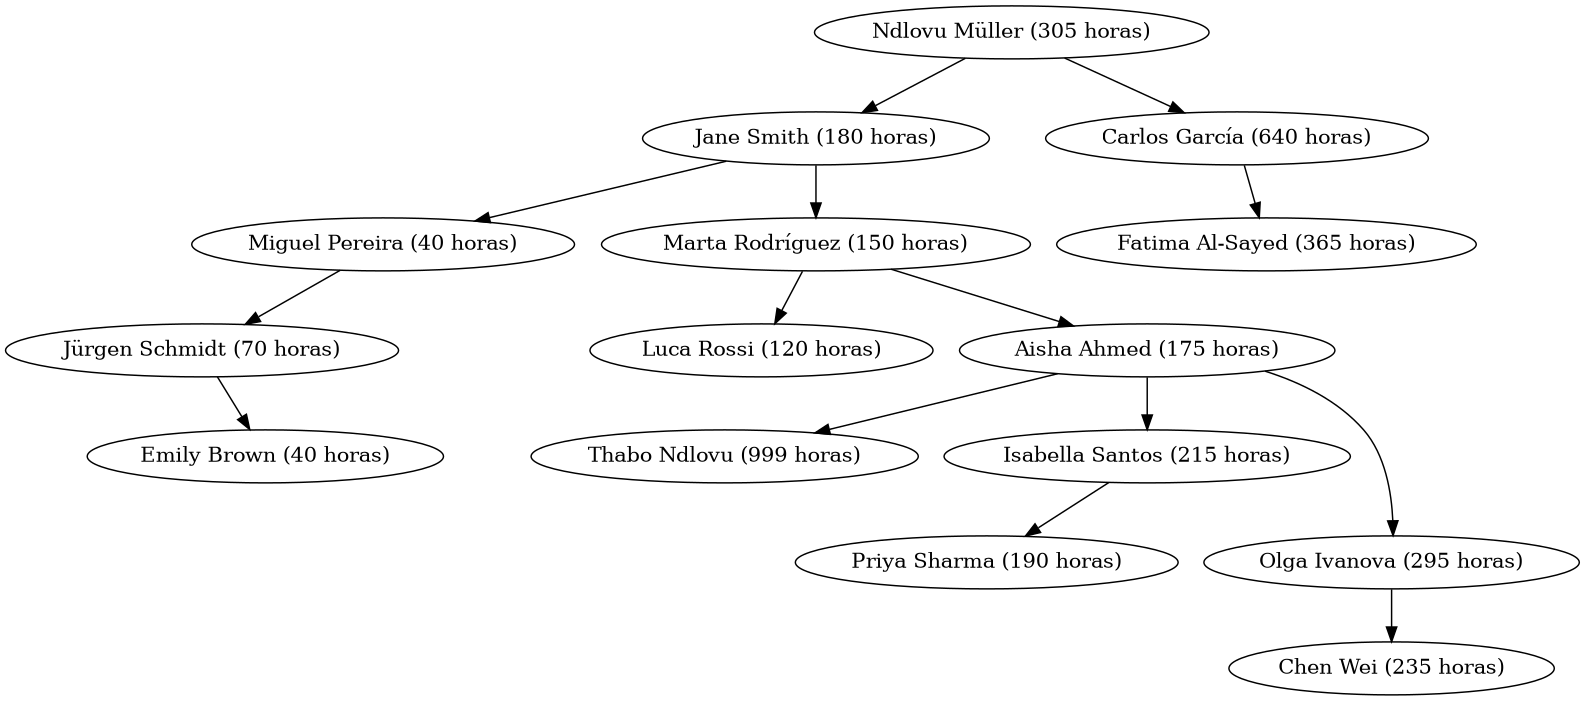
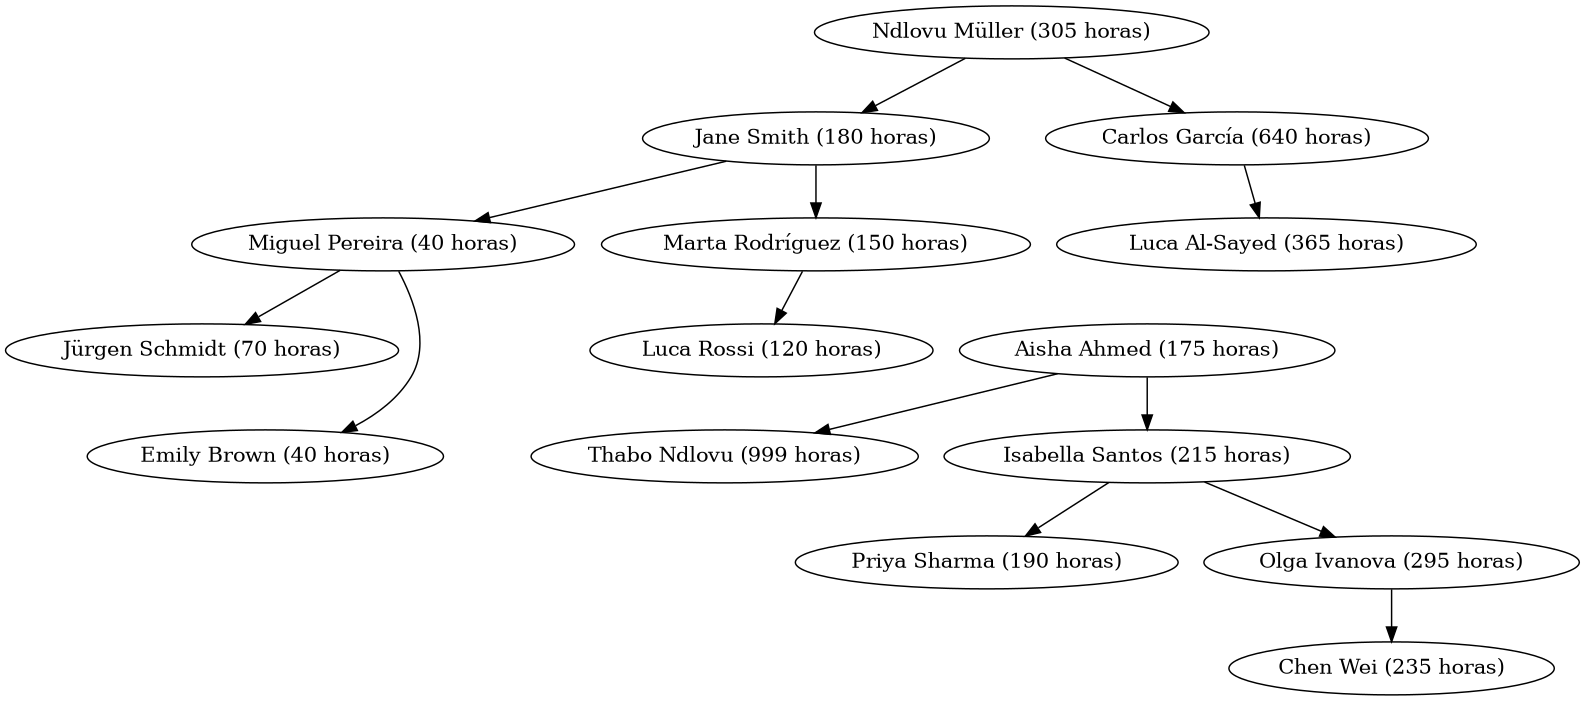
node "Fatima Al-Sayed (365 horas)": label "Fatima Al-Sayed (365 horas)" -> "Luca Al-Sayed (365 horas)"
edge "Marta Rodríguez (150 horas)" -> "Aisha Ahmed (175 horas)": removed
edge "Jürgen Schmidt (70 horas)" -> "Emily Brown (40 horas)": now "Miguel Pereira (40 horas)" -> "Emily Brown (40 horas)"
edge "Aisha Ahmed (175 horas)" -> "Olga Ivanova (295 horas)": now "Isabella Santos (215 horas)" -> "Olga Ivanova (295 horas)"
